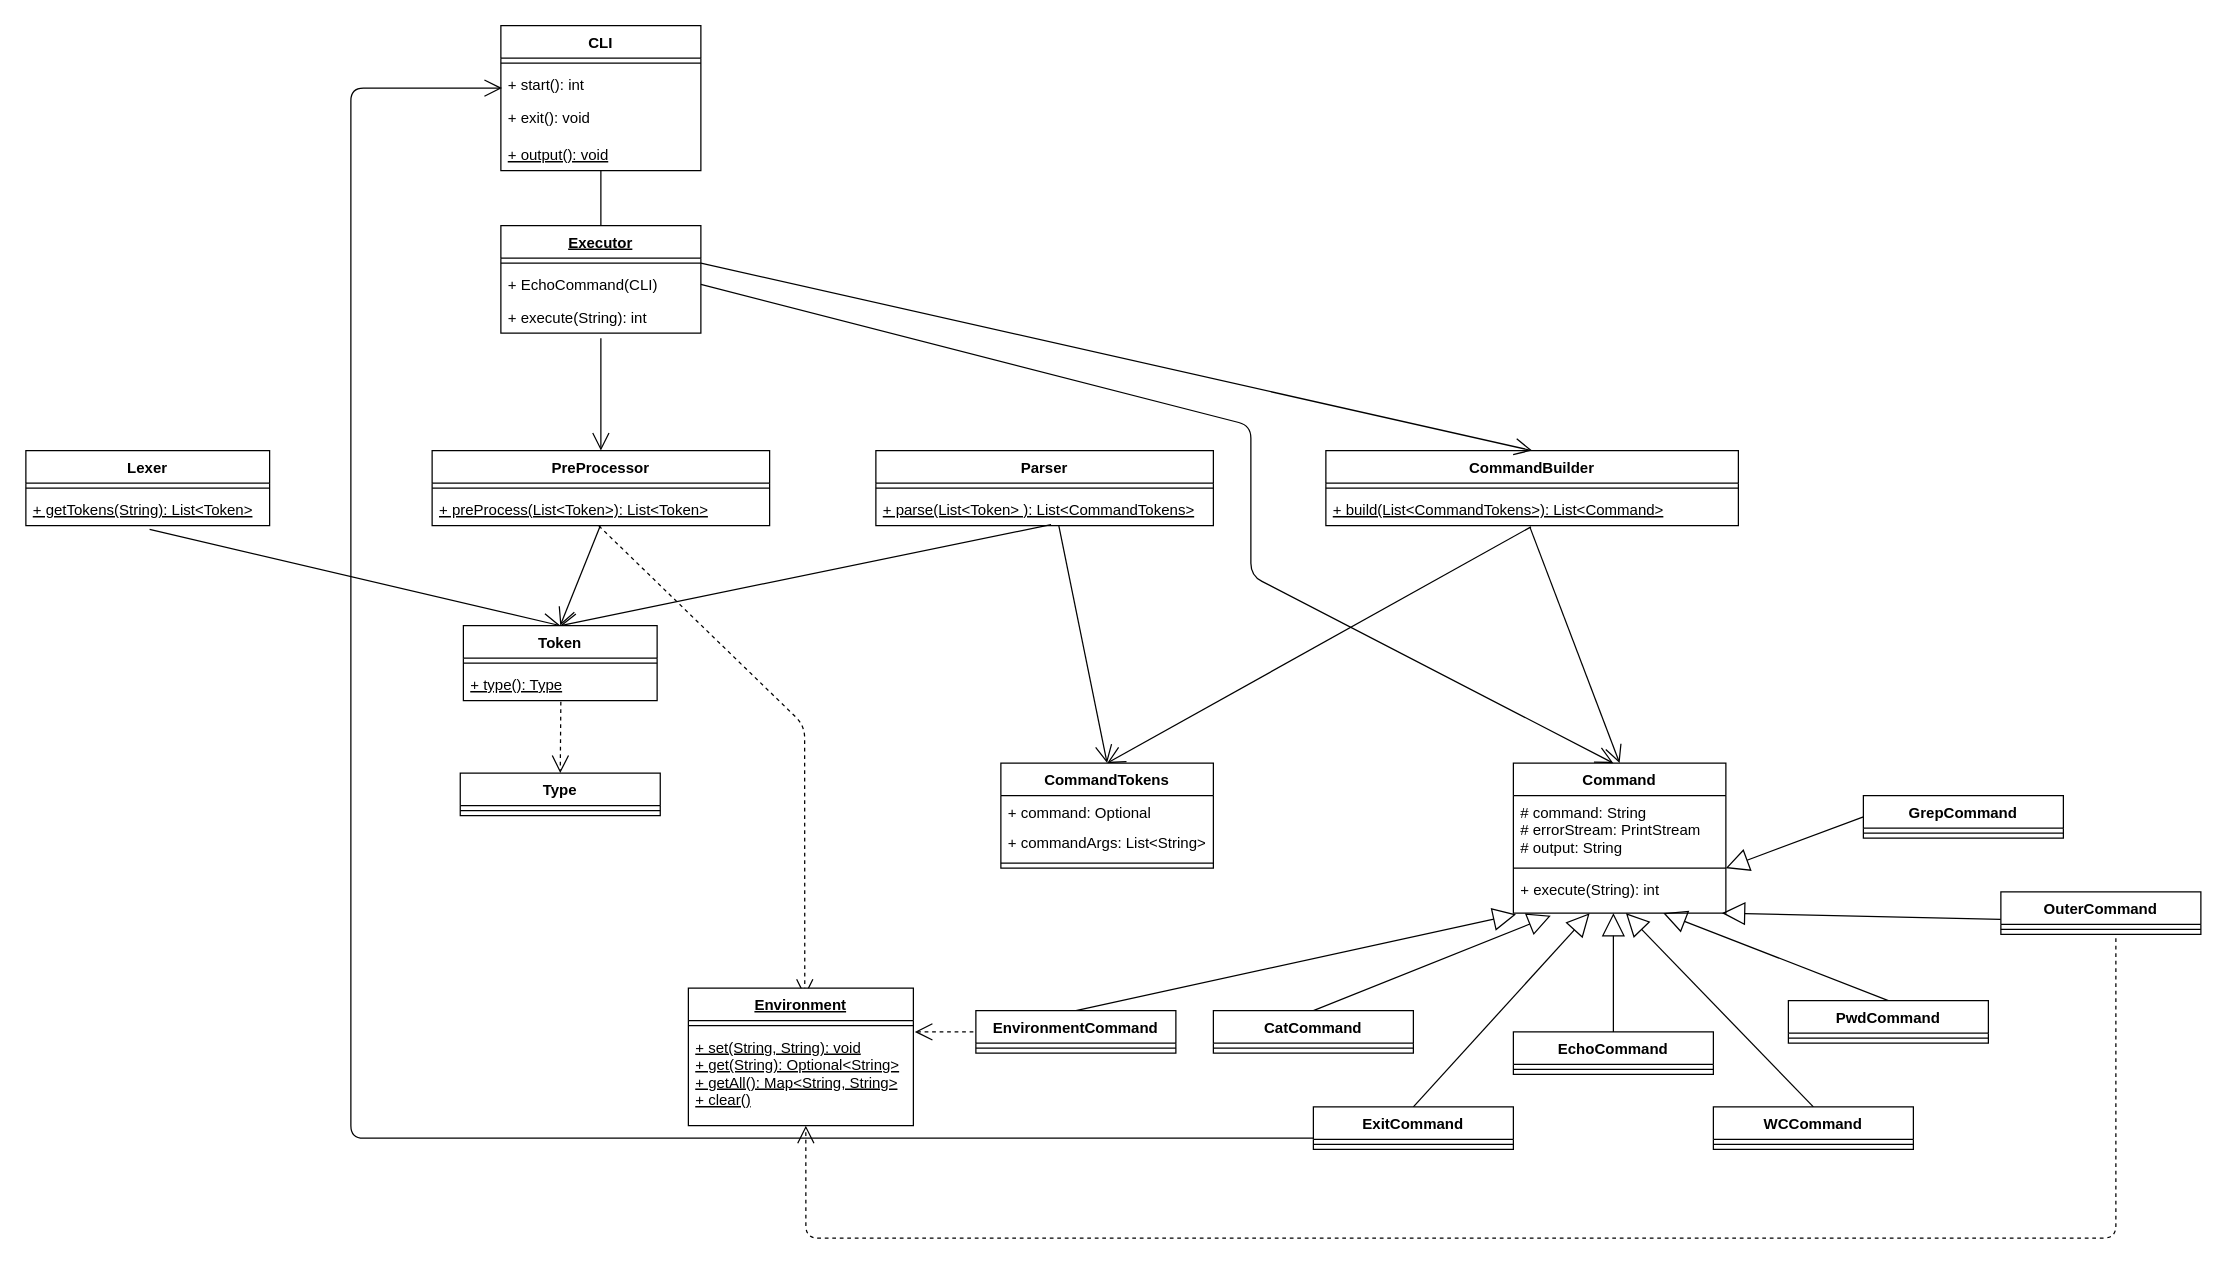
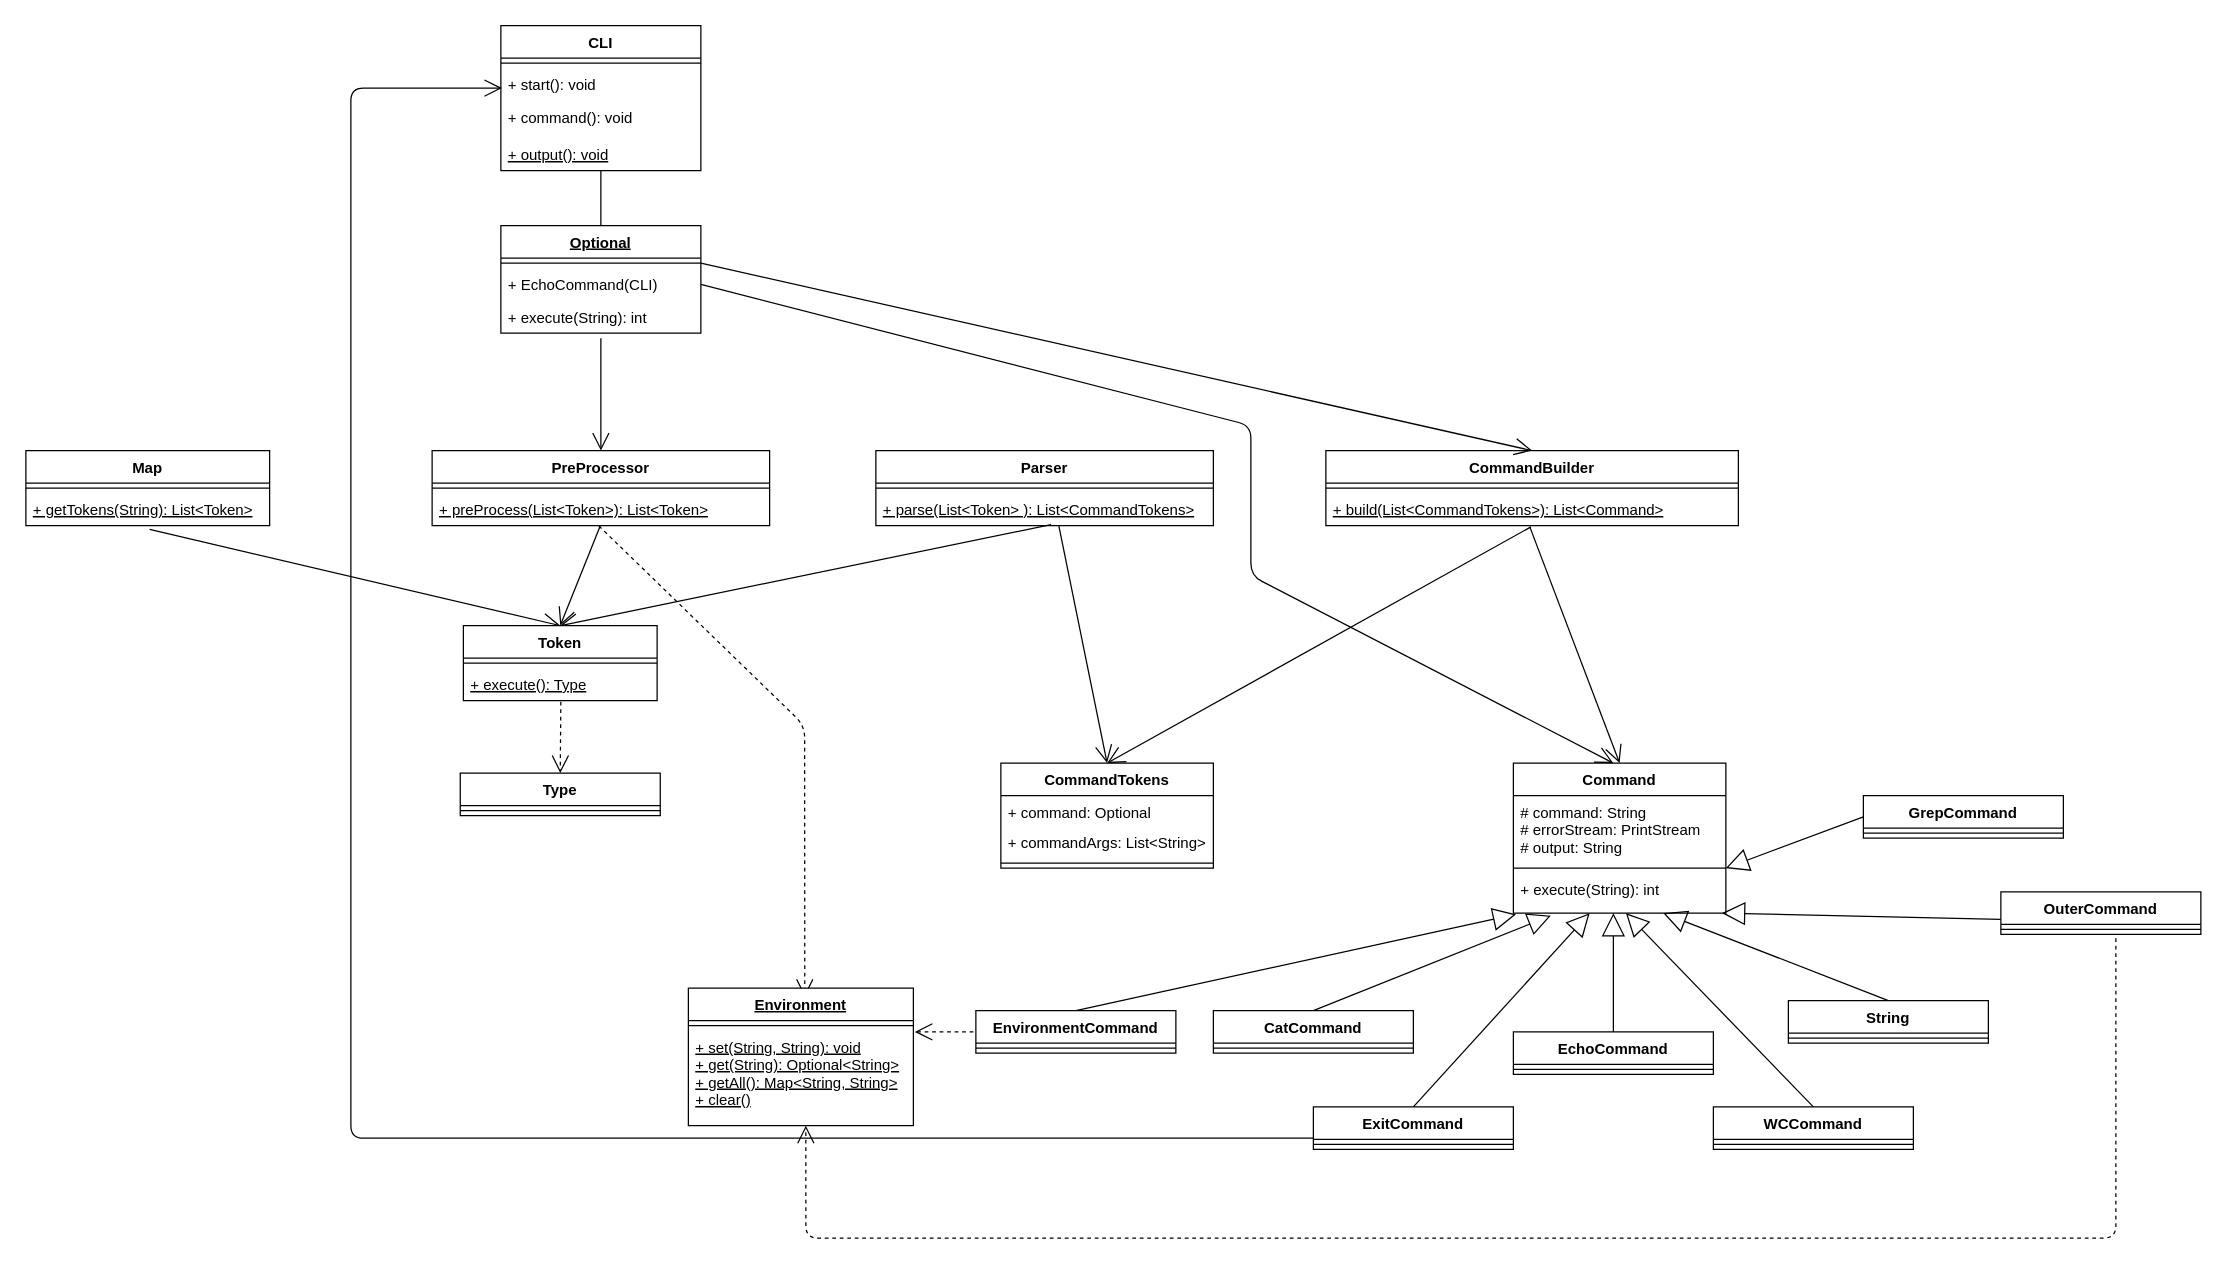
node "+ start(): int": label "+ start(): int" -> "+ start(): void"
node "+ exit(): void": label "+ exit(): void" -> "+ command(): void"
node "Executor": label "Executor" -> "Optional"
node "Lexer": label "Lexer" -> "Map"
node "+ type(): Type": label "+ type(): Type" -> "+ execute(): Type"
node "PwdCommand": label "PwdCommand" -> "String"
